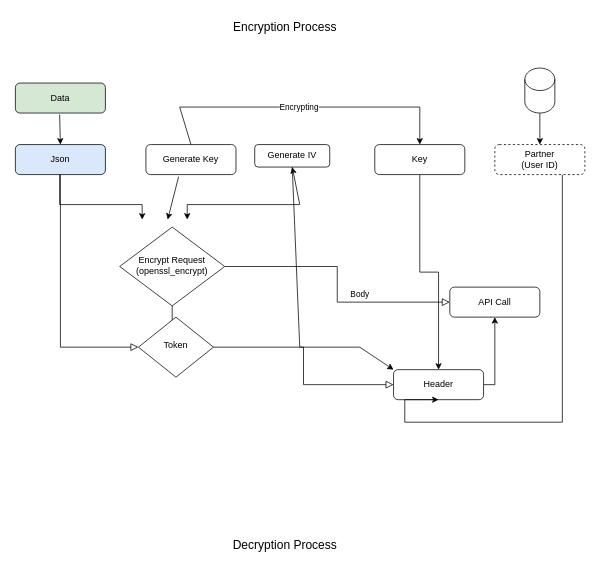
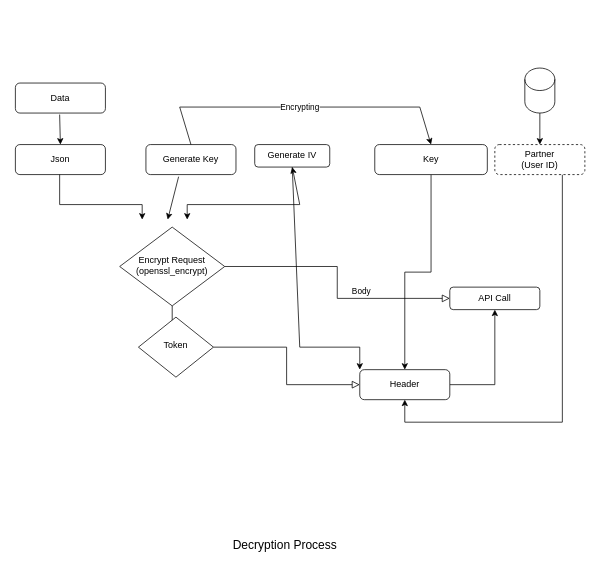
node "Encryption Process": removed
node "Data": fillcolor #d5e8d4 -> #ffffff
node "Json": fillcolor #dae8fc -> #ffffff
node "Key": size 90x30 -> 113x30
node "API Call": size 90x30 -> 90x23
edge "Json" -> "Token": removed
node "Header": moved (438, 384) -> (405, 384)
